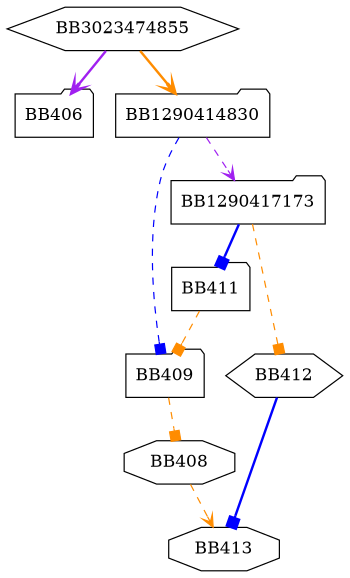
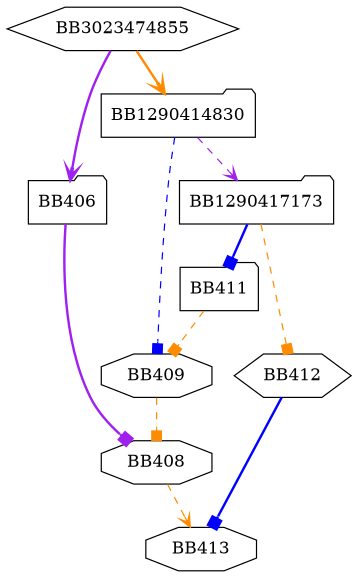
edge "BB406" -> "BB408": added
node "BB409": shape folder -> octagon
